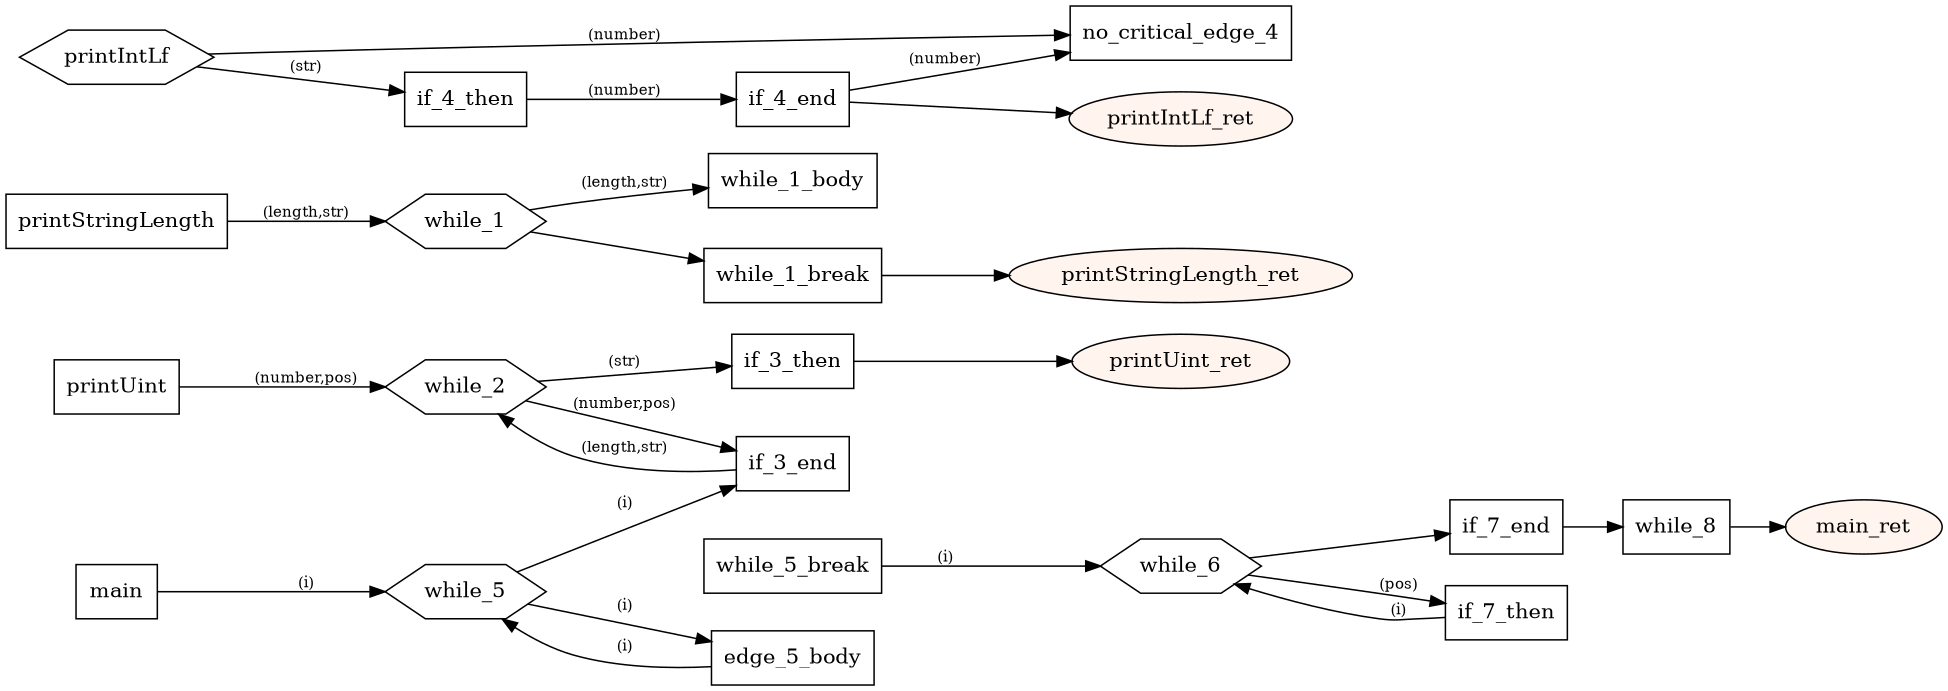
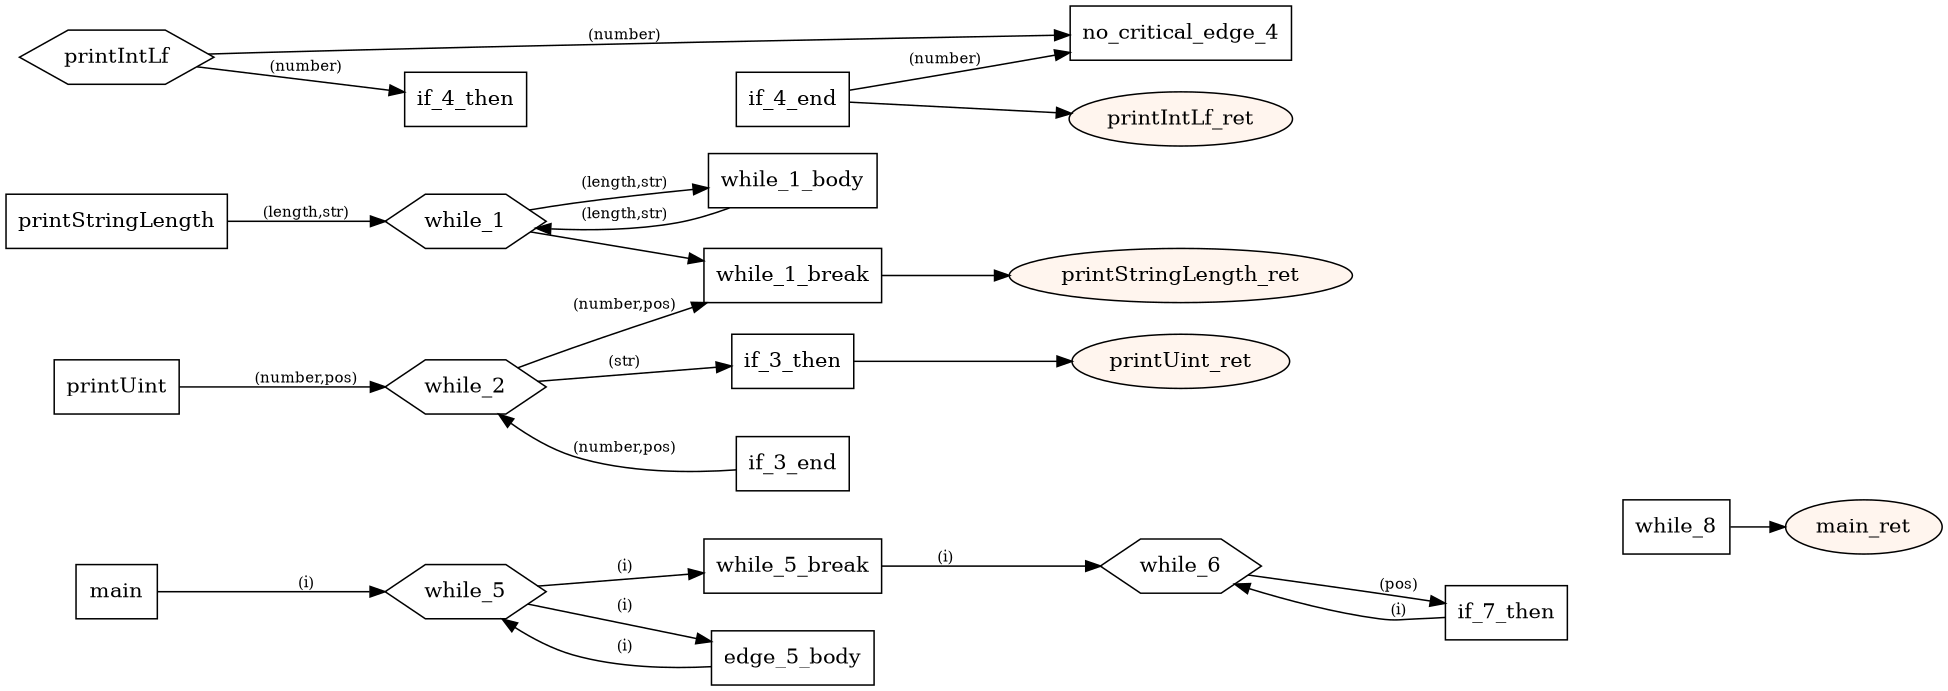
edge "printIntLf" -> "if_4_then": label "(str)" -> "(number)"
edge "if_4_then" -> "if_4_end": removed, label "(number)"
edge "while_1_body" -> "while_1": added, label "(length,str)"
edge "while_2" -> "if_3_end": now "while_2" -> "while_1_break"
edge "if_3_end" -> "while_2": label "(length,str)" -> "(number,pos)"
node "if_7_end": removed
edge "while_5" -> "if_3_end": now "while_5" -> "while_5_break"
